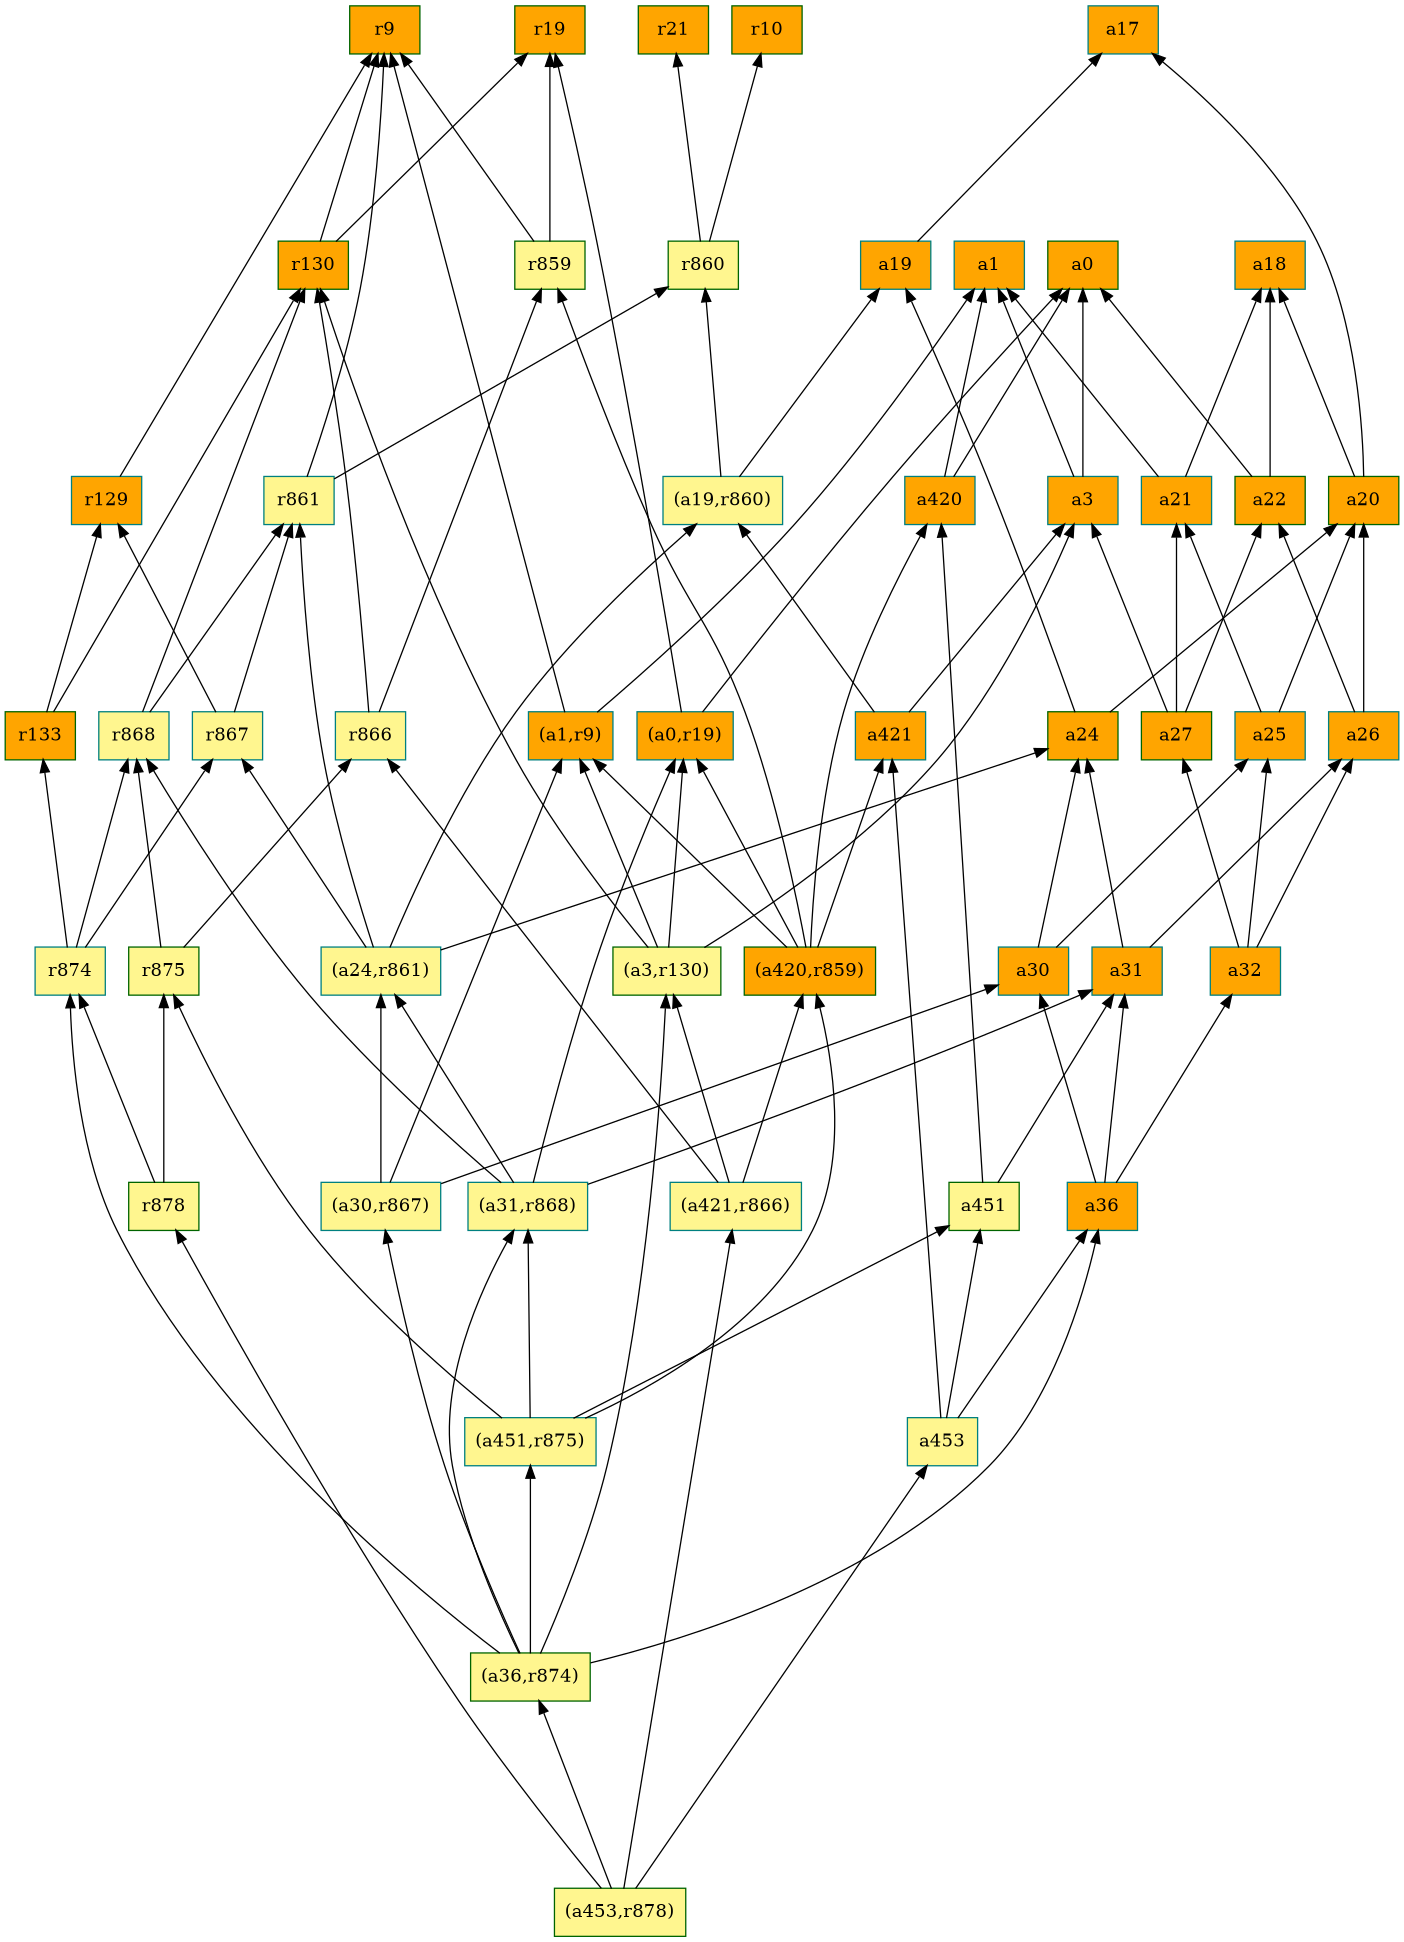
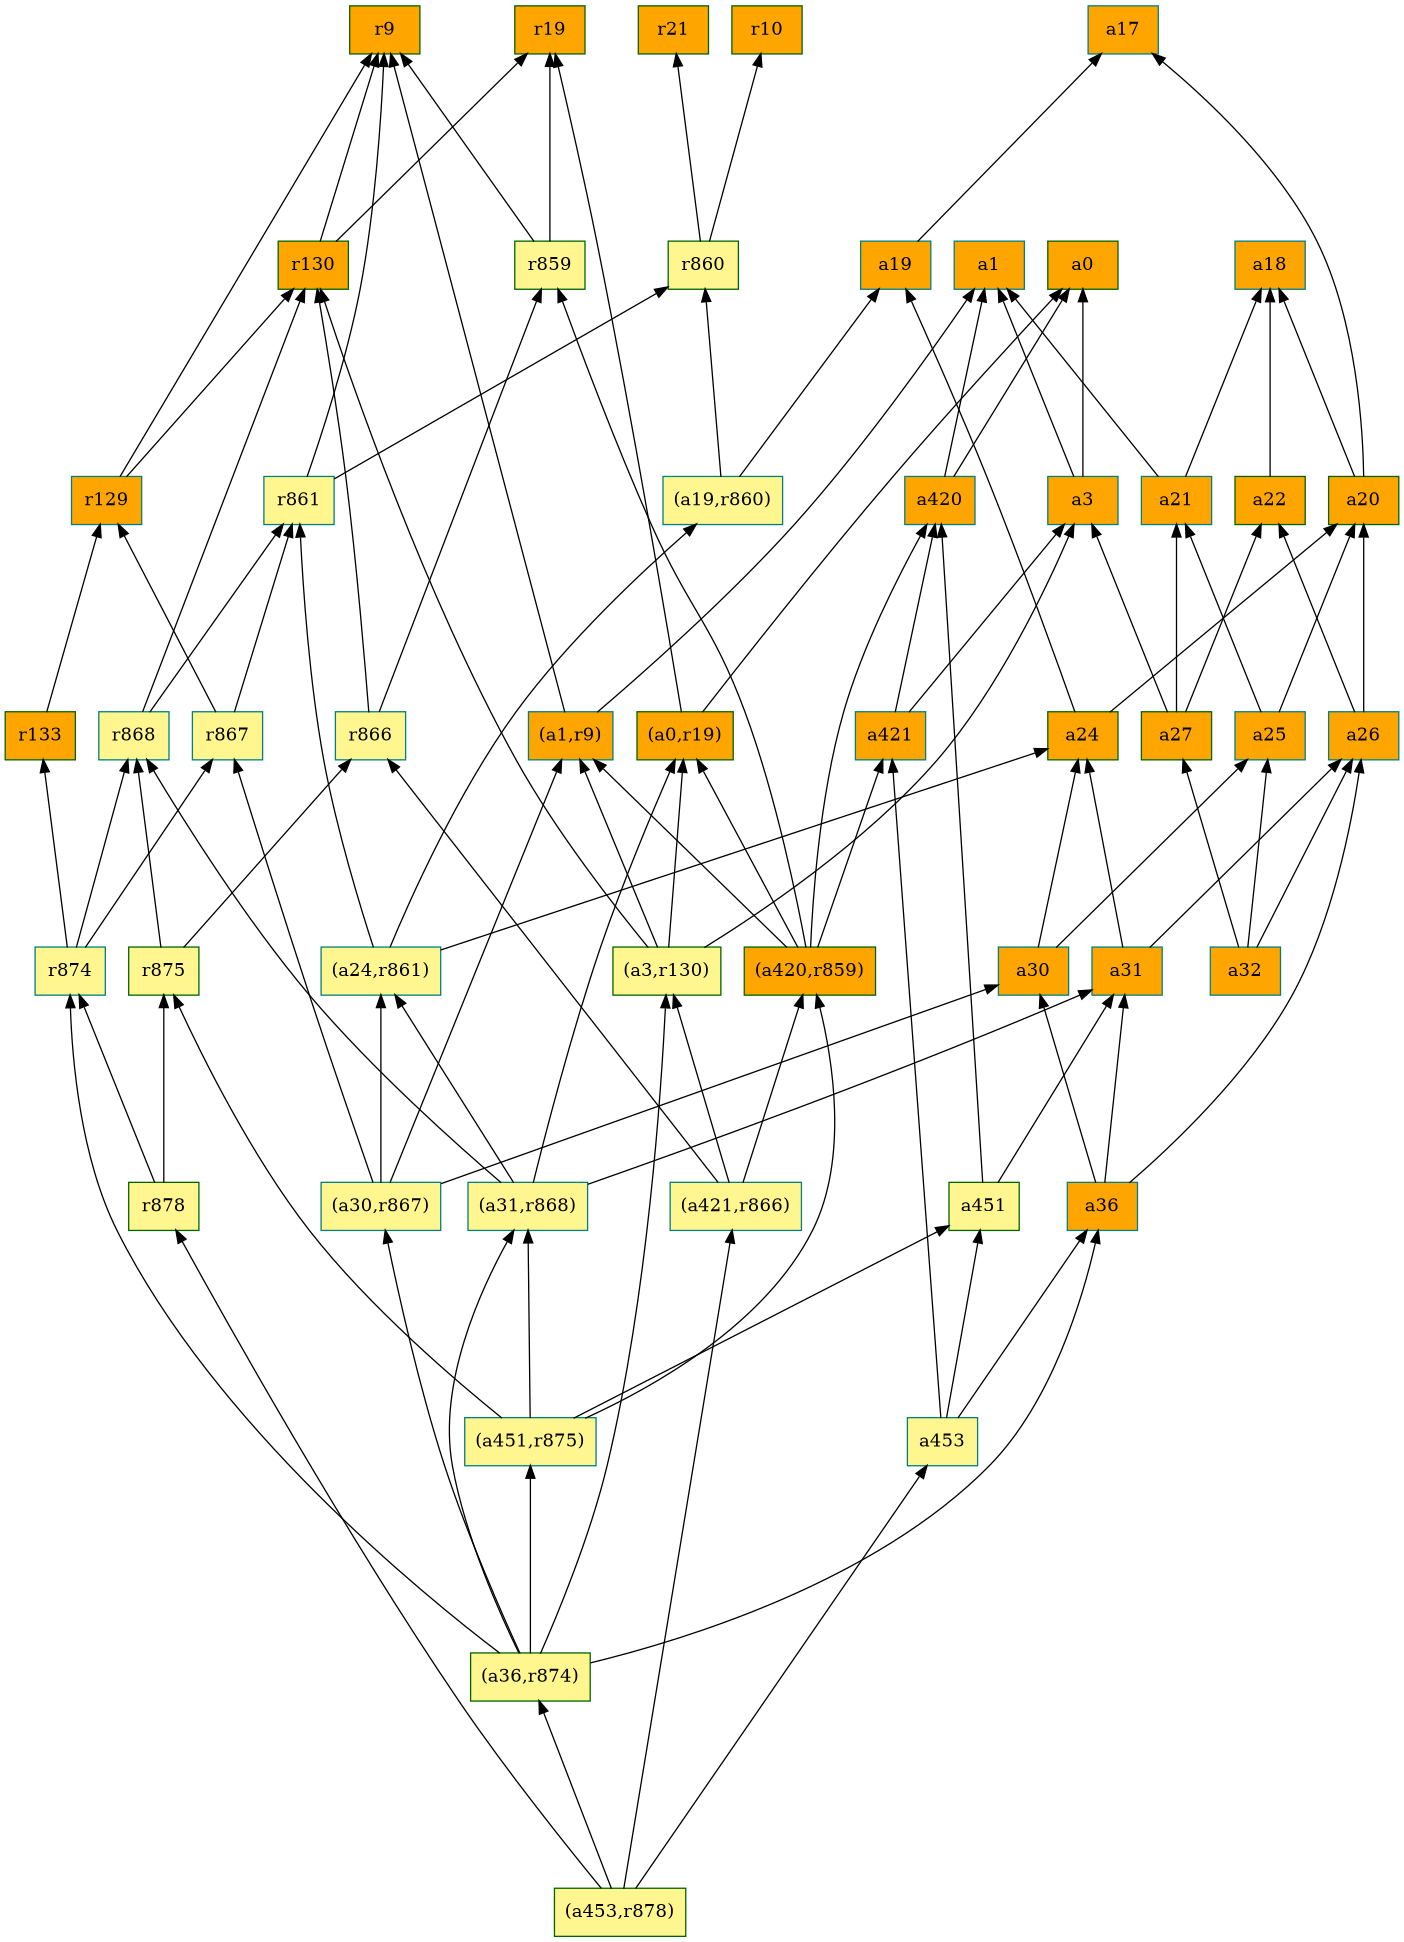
edge "a22" -> "a0": removed
edge "r133" -> "r130": now "r129" -> "r130"
edge "a421" -> "(a19,r860)": now "a421" -> "a420"
node "(a0,r19)": color teal -> darkgreen
edge "(a24,r861)" -> "r867": now "(a30,r867)" -> "r867"
edge "a36" -> "a32": now "a36" -> "a26"
